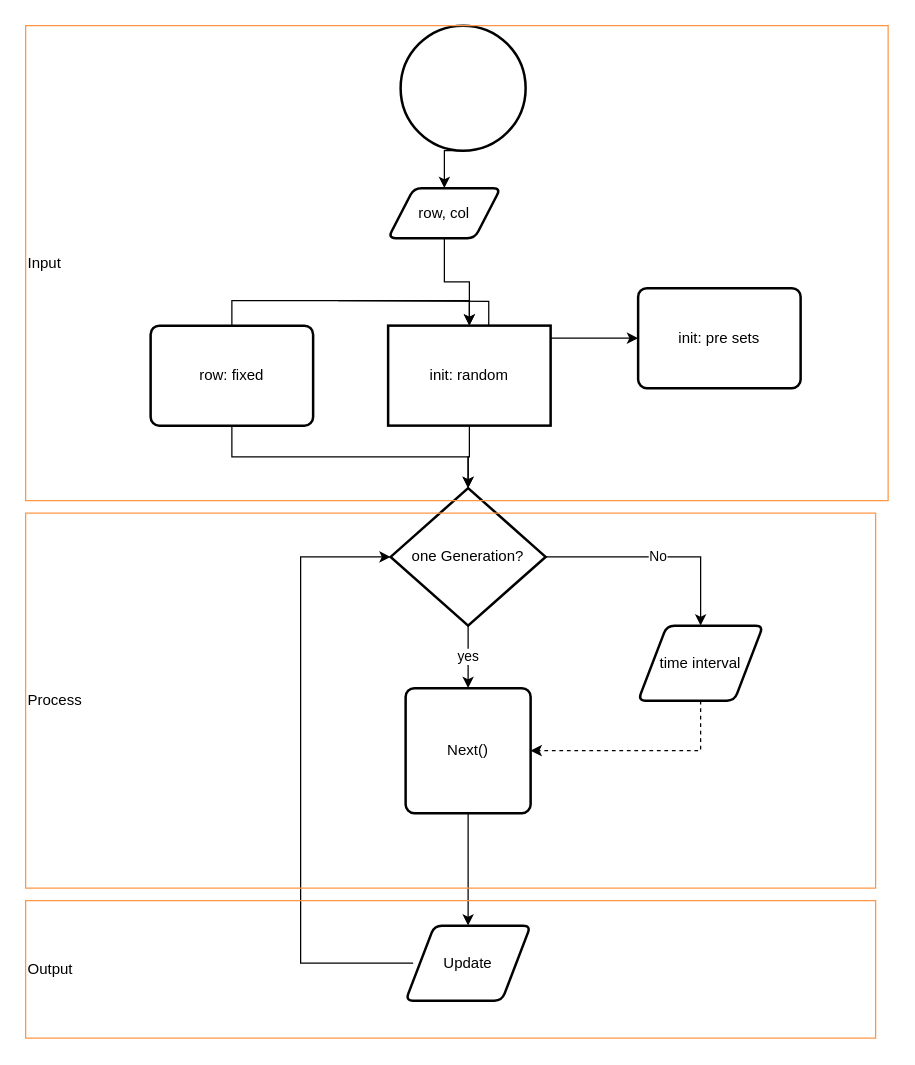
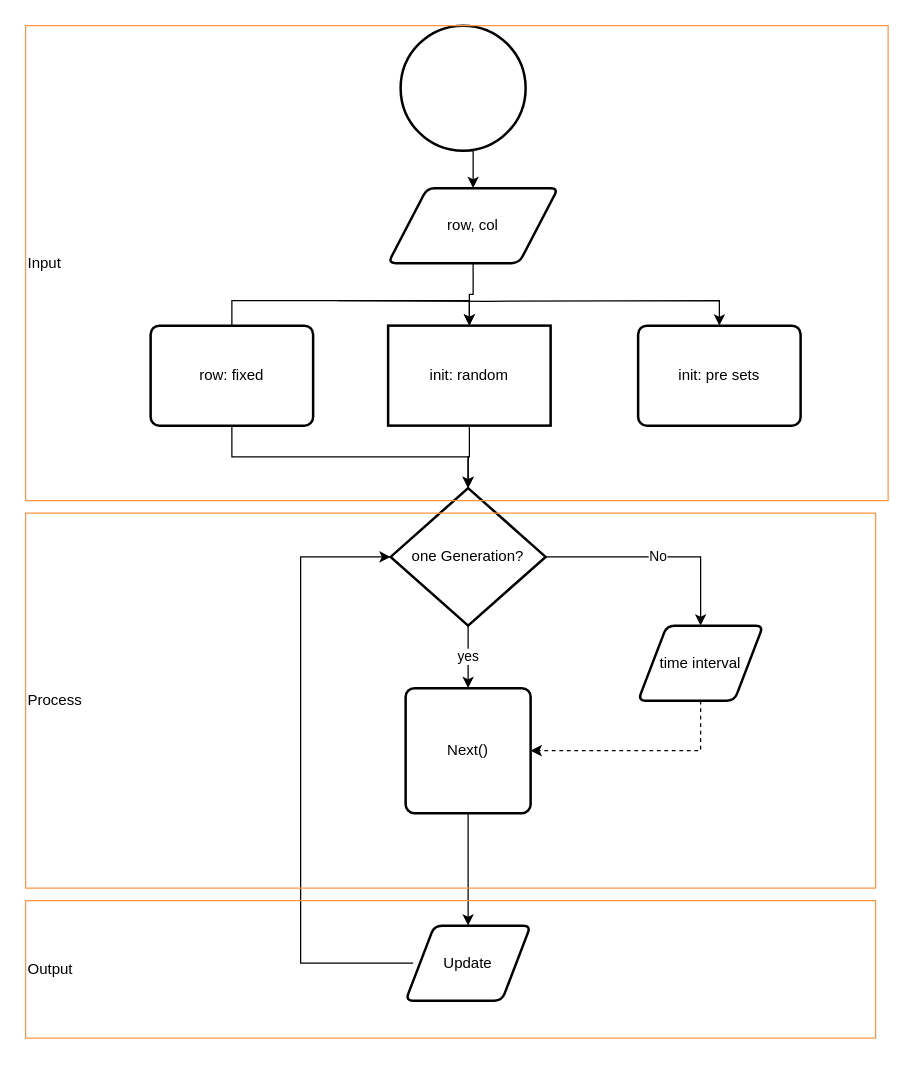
node "row, col": size 113x50 -> 170x75
node "init: pre sets": moved (719, 338) -> (719, 376)
